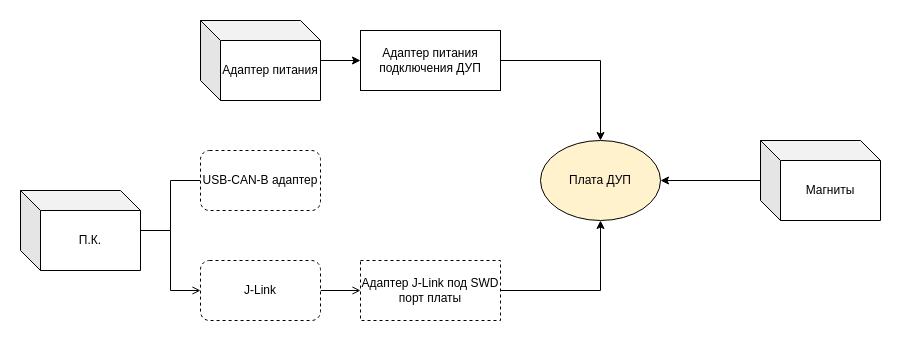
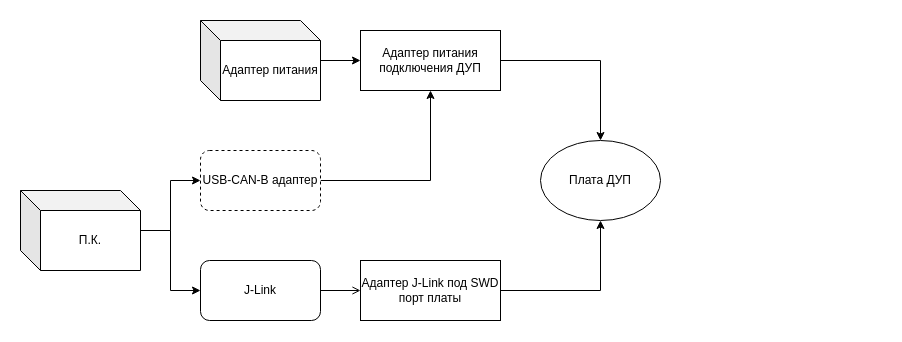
edge "USB-CAN-B адаптер" -- "П.К.": arrowhead none -> classic
edge "USB-CAN-B адаптер" -> "Адаптер питания подключения ДУП": added
node "Плата ДУП": fillcolor #fff2cc -> #ffffff
edge "Магниты" -> "Плата ДУП": removed
node "Магниты": removed
edge "П.К." -> "J-Link": arrowhead open -> classic
node "J-Link": style dashed -> solid
node "Адаптер J-Link под SWD порт платы": style dashed -> solid
